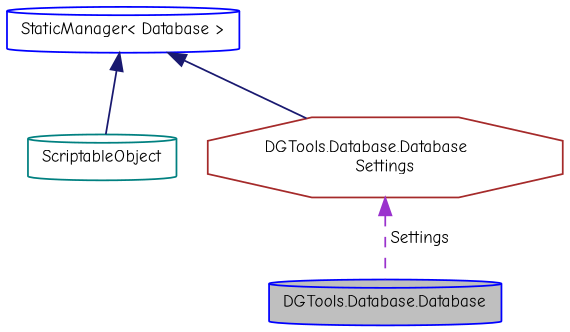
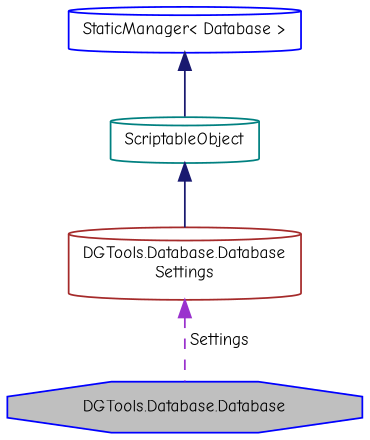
edge "DGTools.Database.Database Settings" -> "StaticManager< Database >": now "DGTools.Database.Database Settings" -> "ScriptableObject"
node "DGTools.Database.Database Settings": shape octagon -> cylinder
node "DGTools.Database.Database": shape cylinder -> octagon
